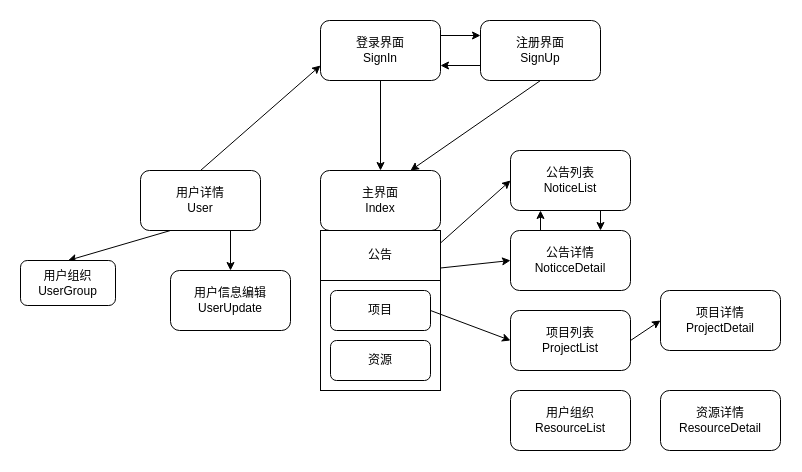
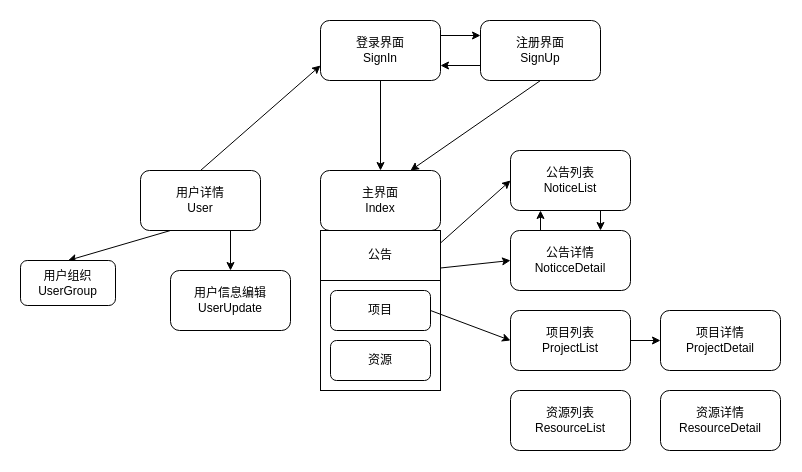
node "项目详情 ProjectDetail": moved (721, 321) -> (721, 341)
node "用户组织 ResourceList": label "用户组织 ResourceList" -> "资源列表 ResourceList"
